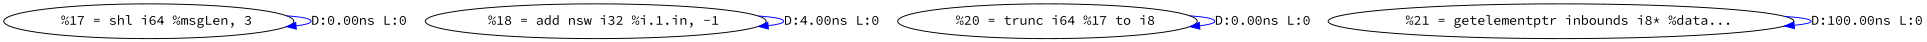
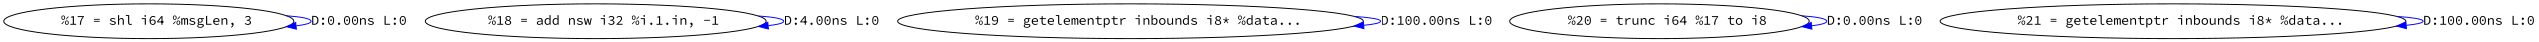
node "%19 = getelementptr inbounds i8* %data...": added
